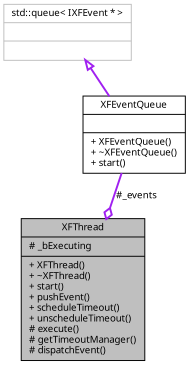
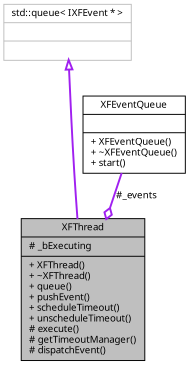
edge "XFEventQueue" -> "std::queue< IXFEvent * >": now "XFThread" -> "std::queue< IXFEvent * >"
node "XFThread": text "+ start()" -> "+ queue()"
